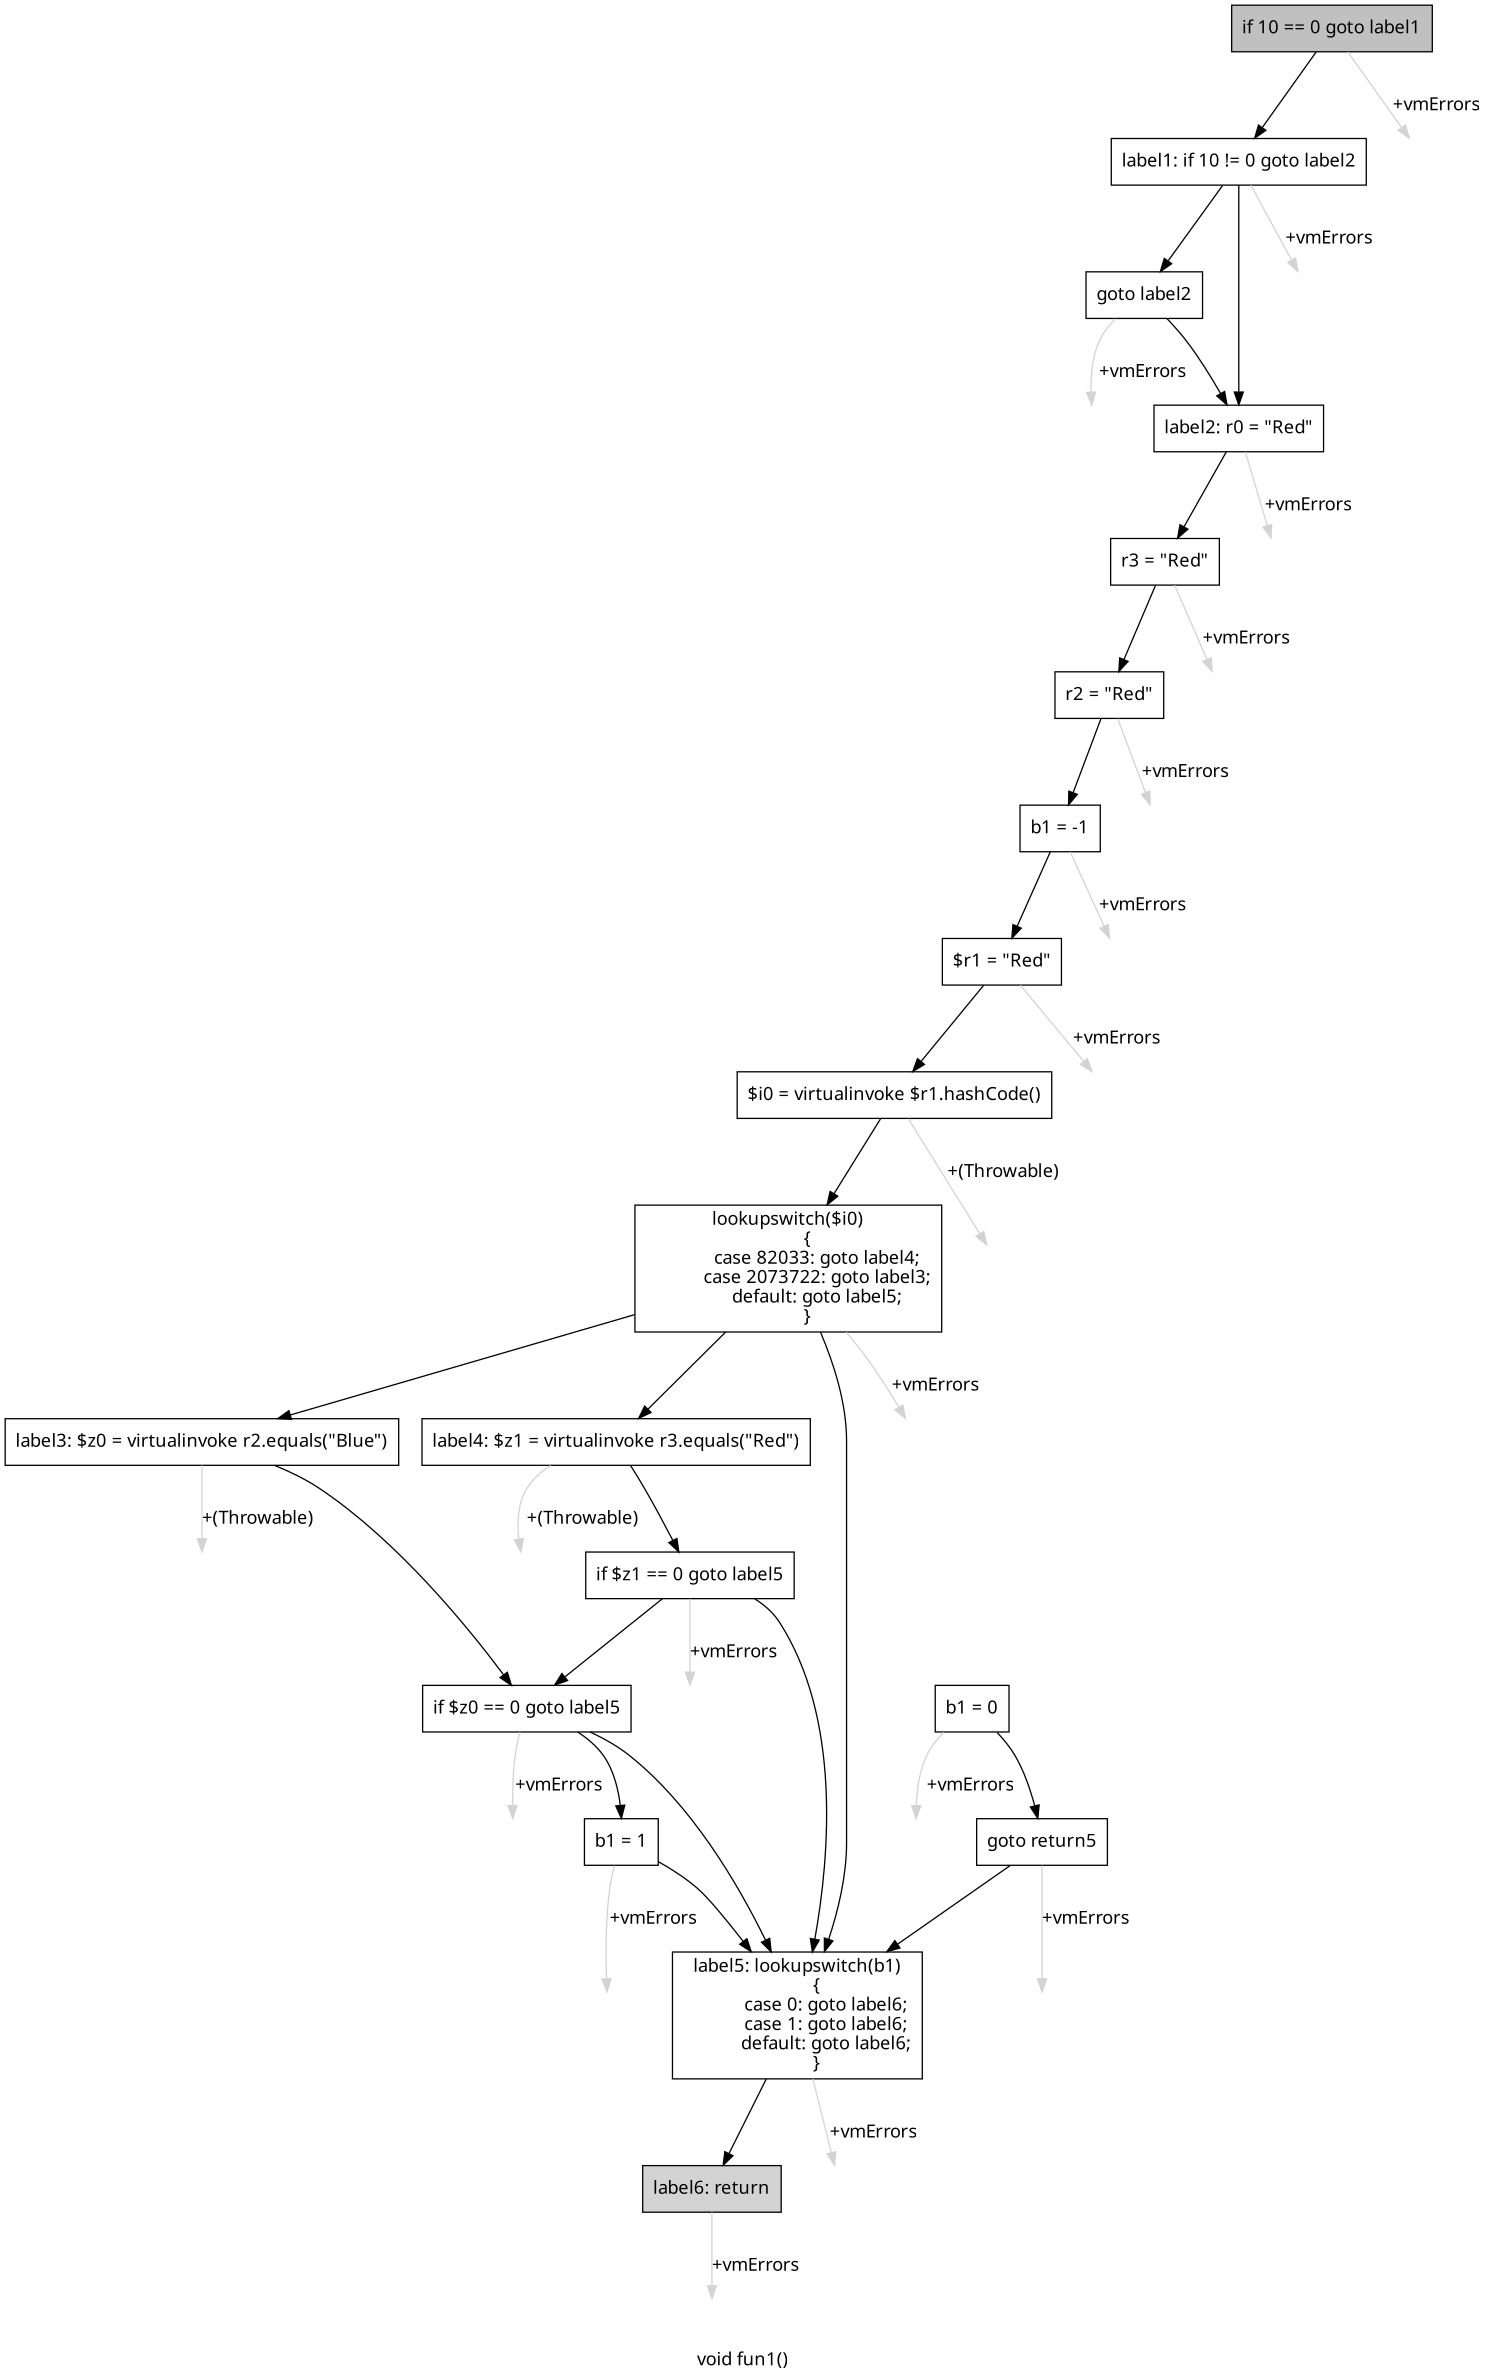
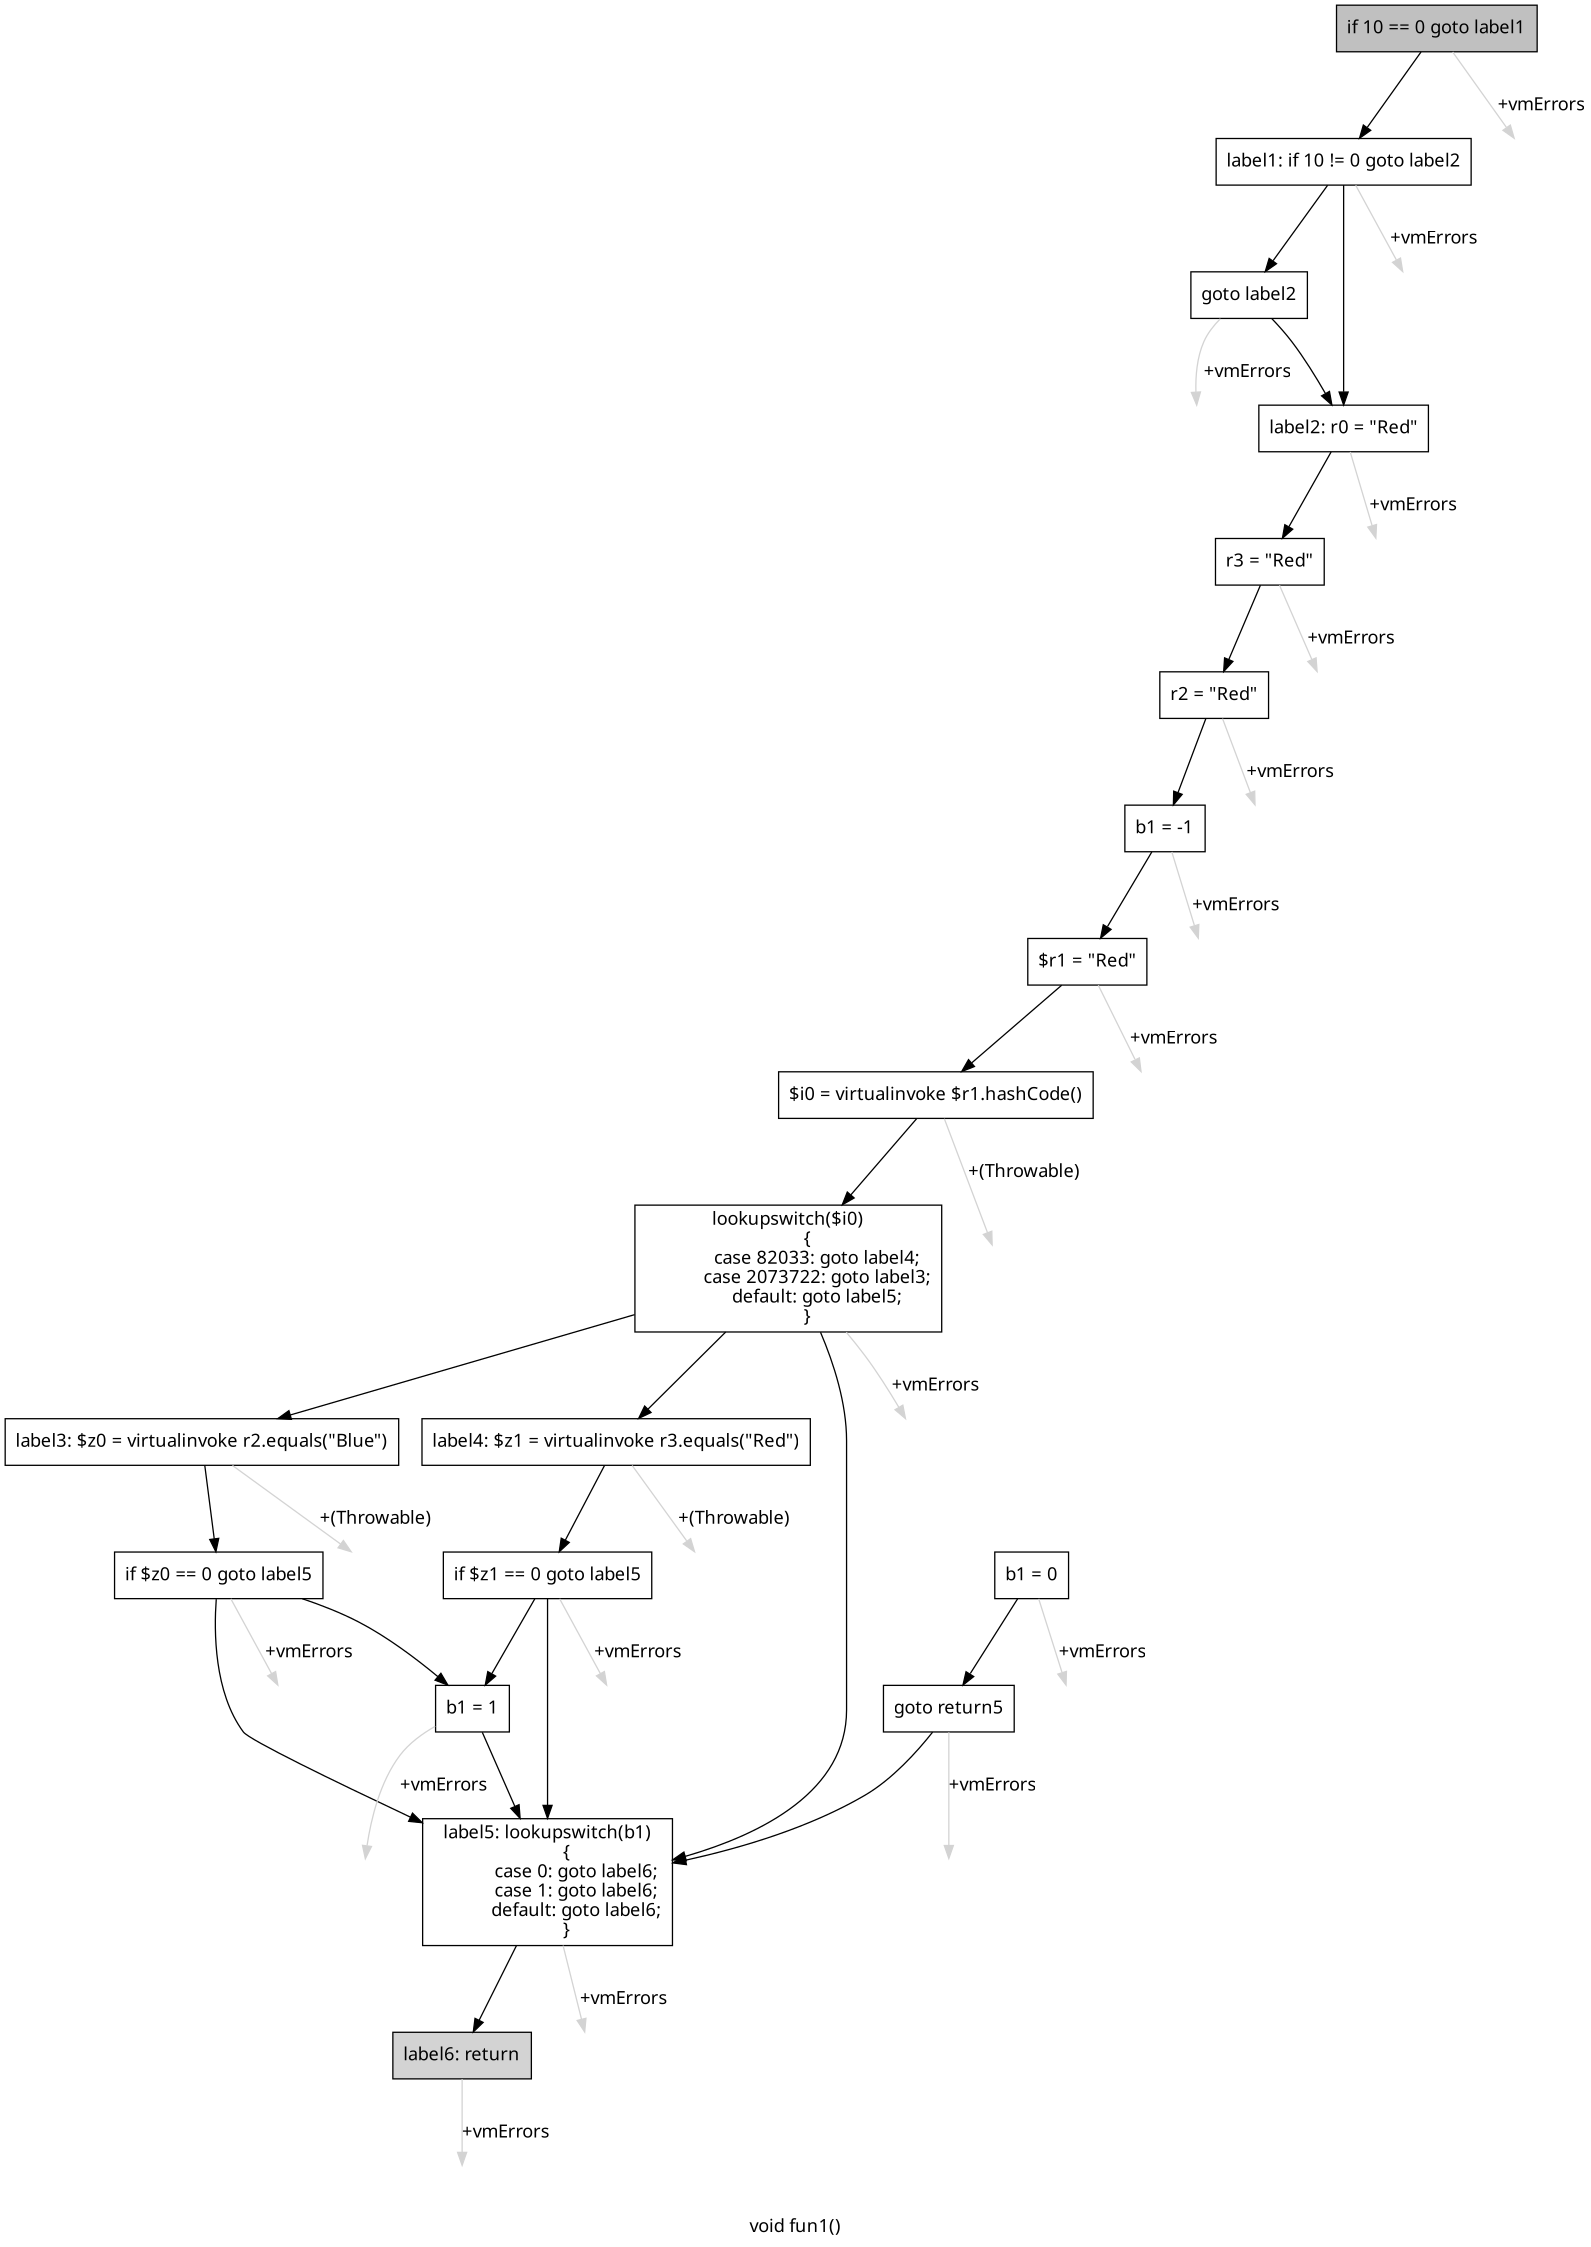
edge "if $z1 == 0 goto label5" -> "if $z0 == 0 goto label5": now "if $z1 == 0 goto label5" -> "b1 = 1"
